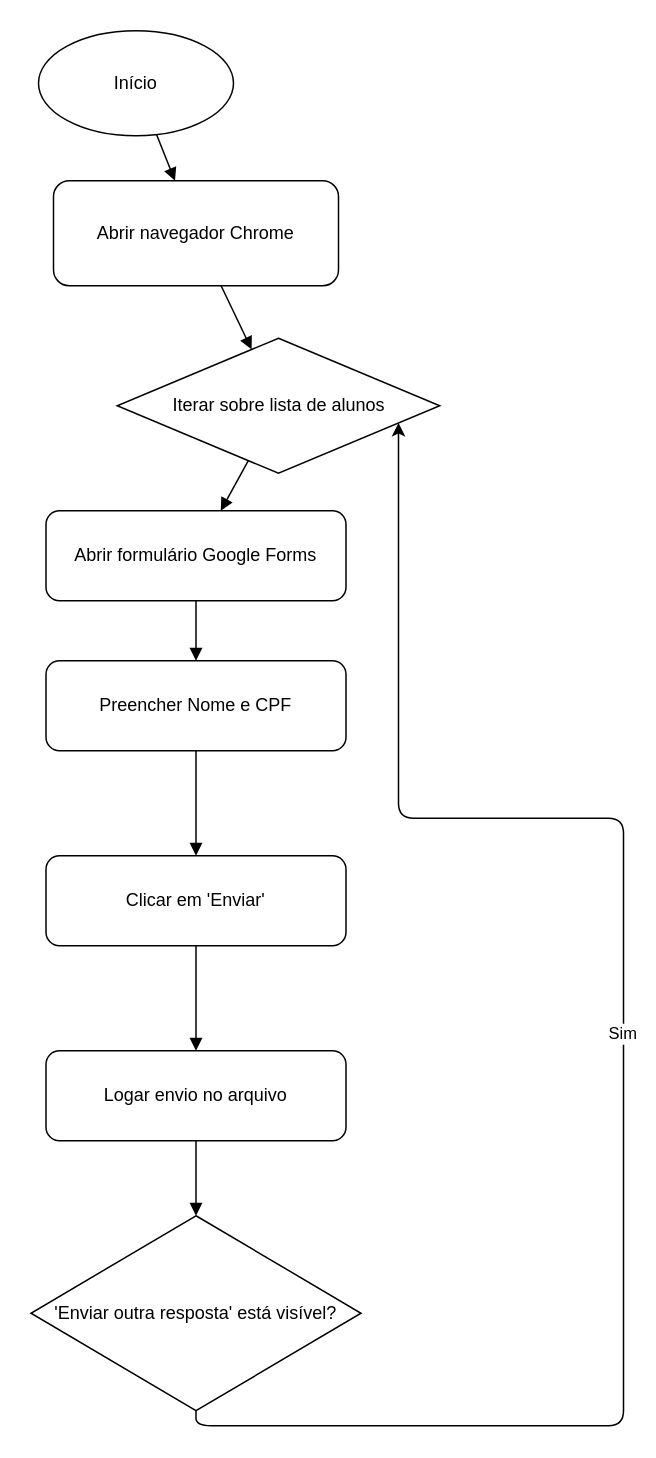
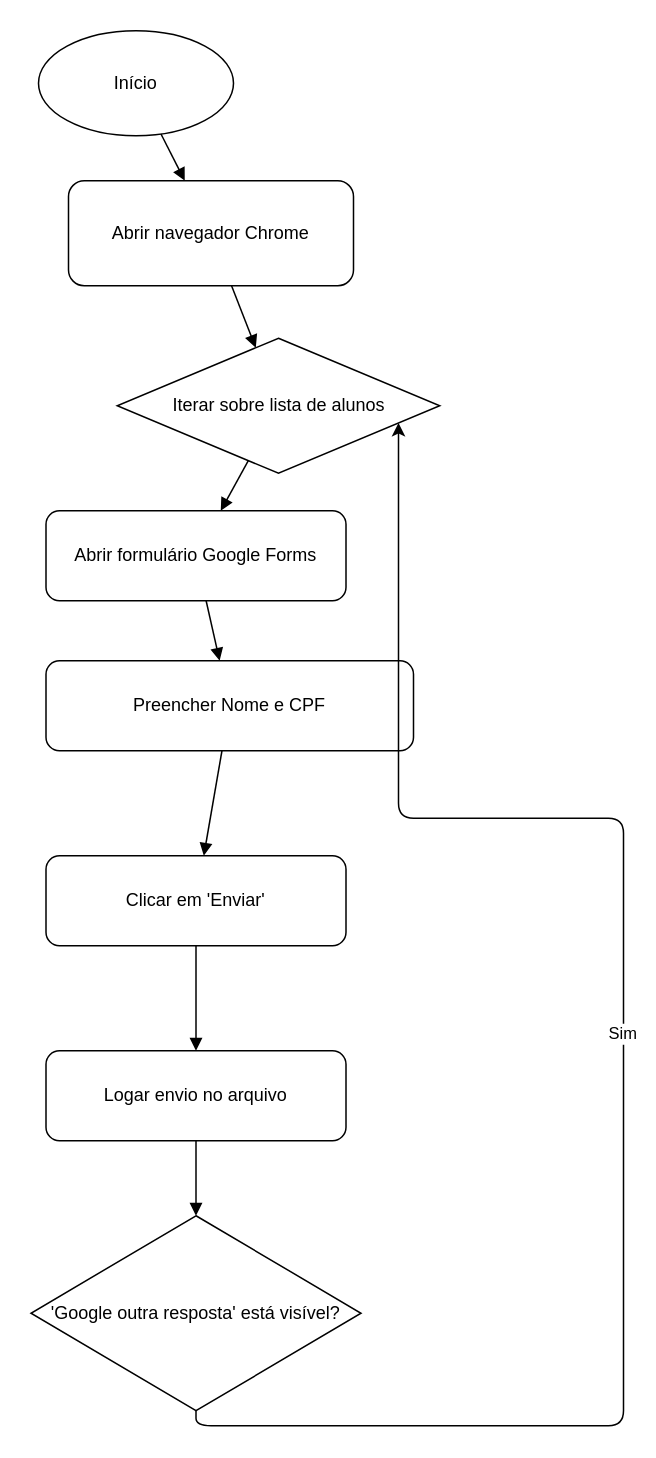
node "Abrir navegador Chrome": moved (196, 233) -> (211, 233)
node "Preencher Nome e CPF": size 300x90 -> 368x90
node "'Enviar outra resposta' está visível?": label "'Enviar outra resposta' está visível?" -> "'Google outra resposta' está visível?"
